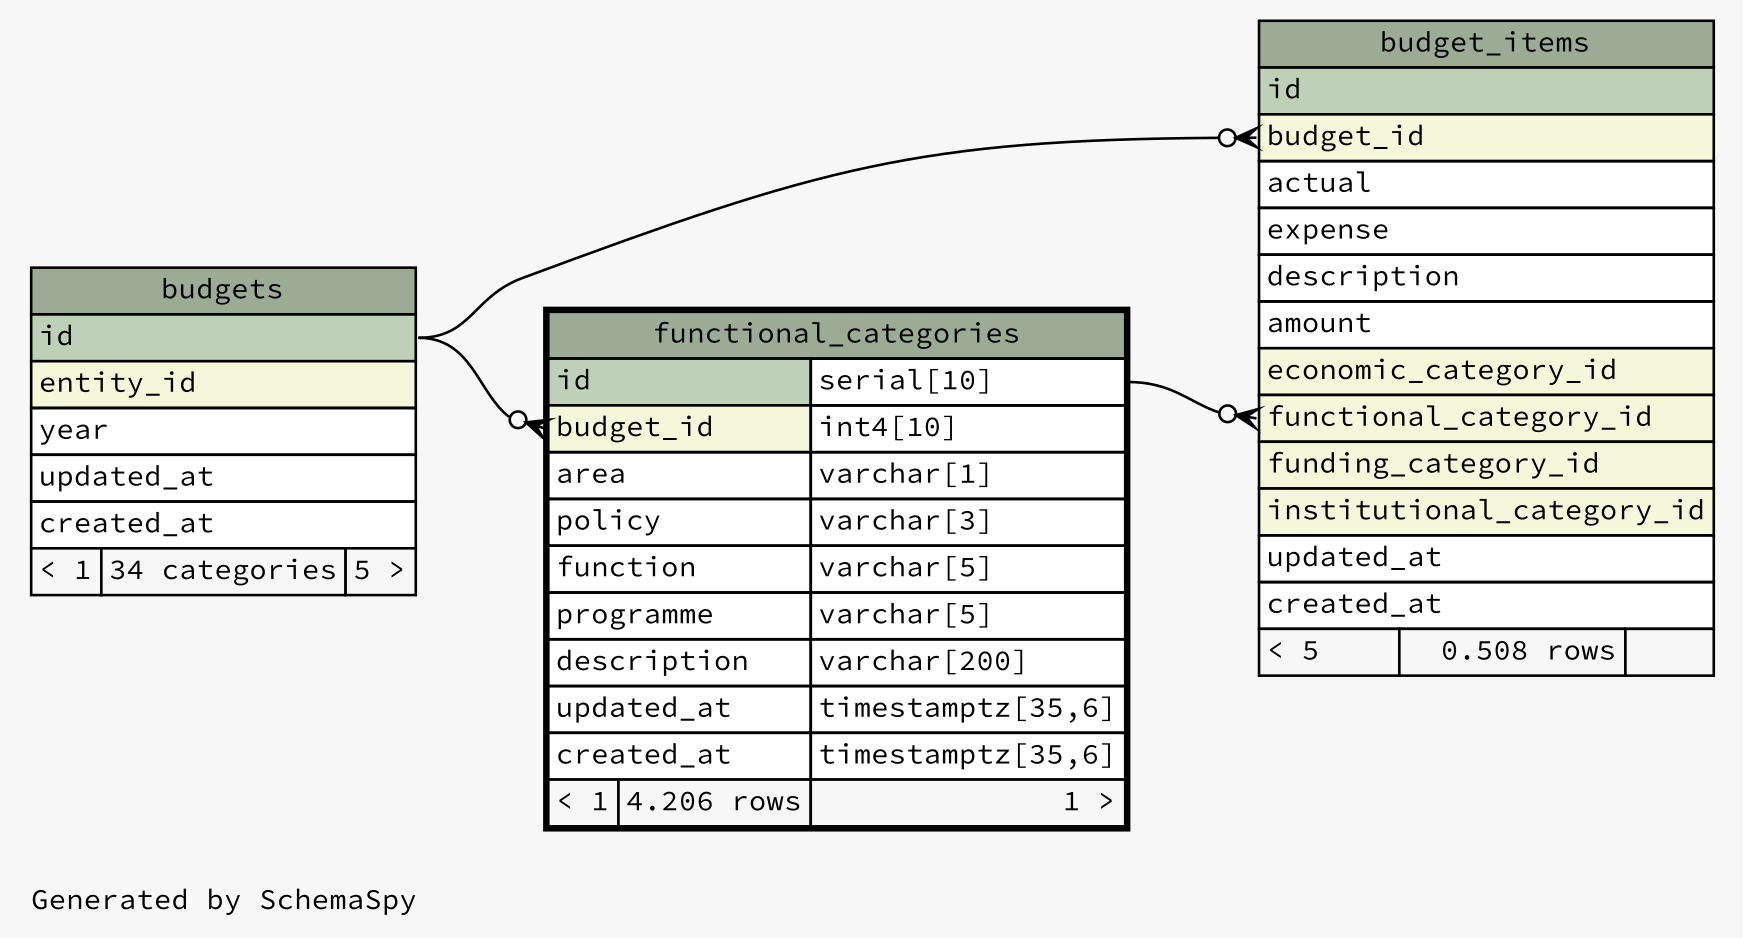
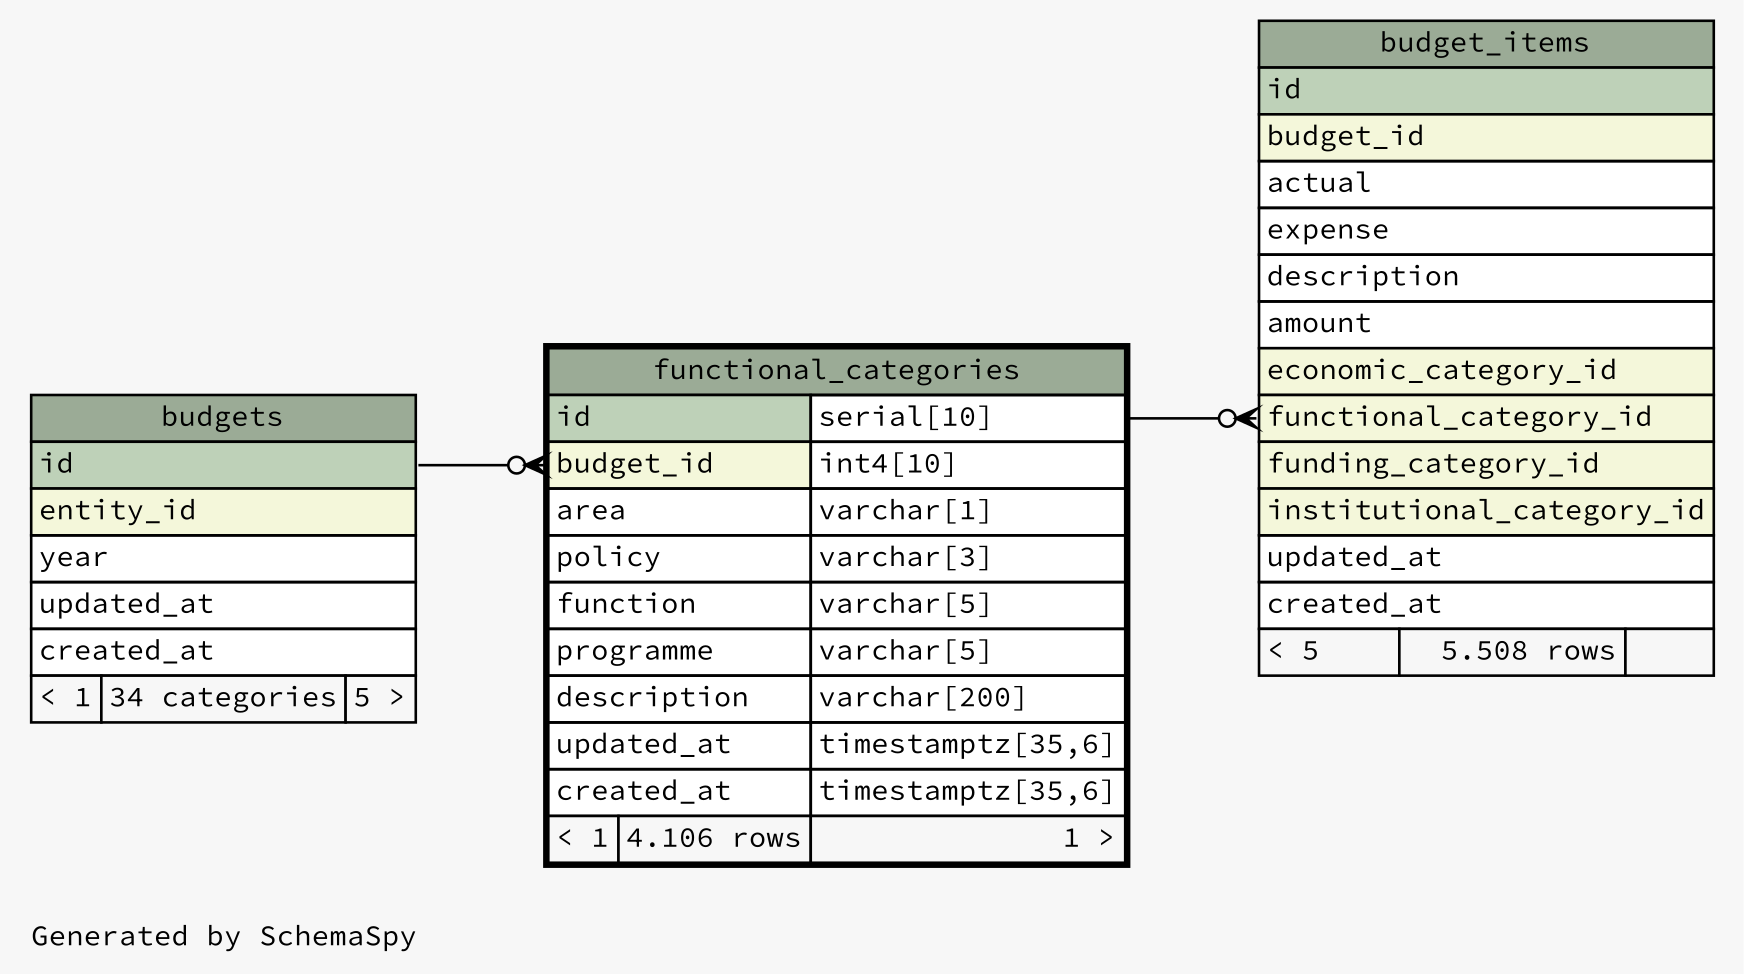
edge "budgets" -> "budget_items": removed
node "budget_items": text "0.508 rows" -> "5.508 rows"
node "functional_categories": text "4.206 rows" -> "4.106 rows"
